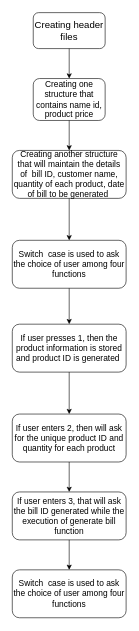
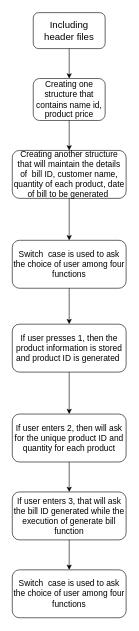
node "Creating header files": label "Creating header files" -> "Including header files"
